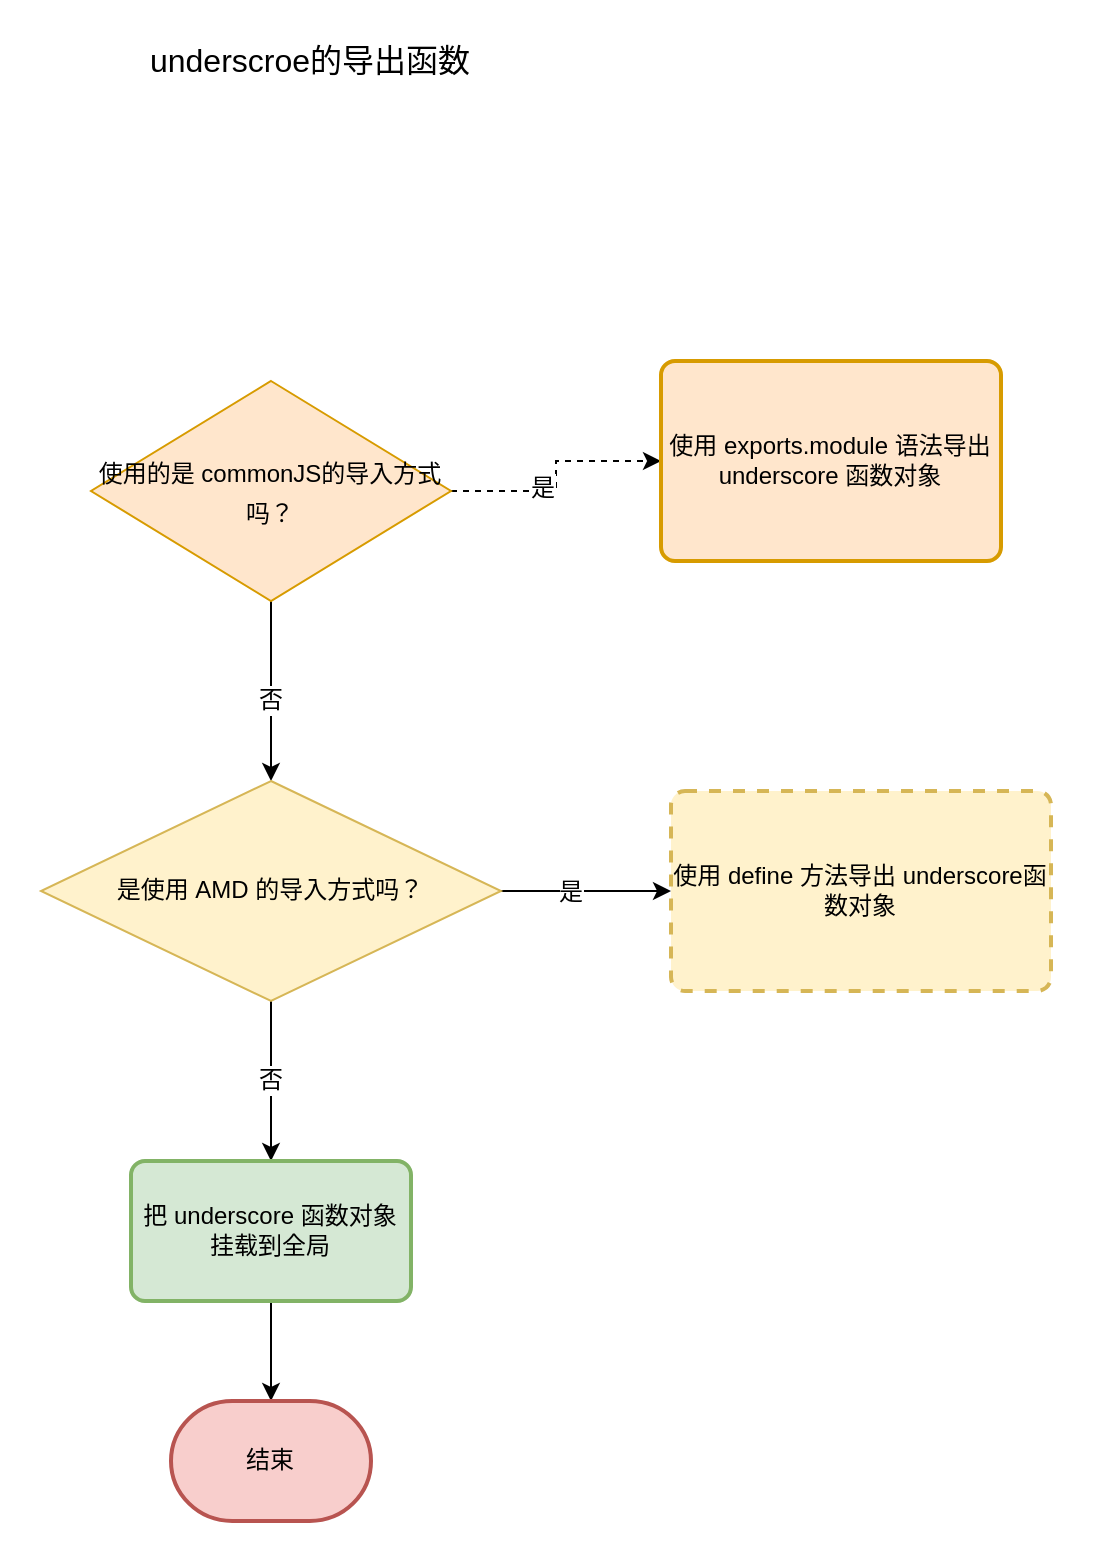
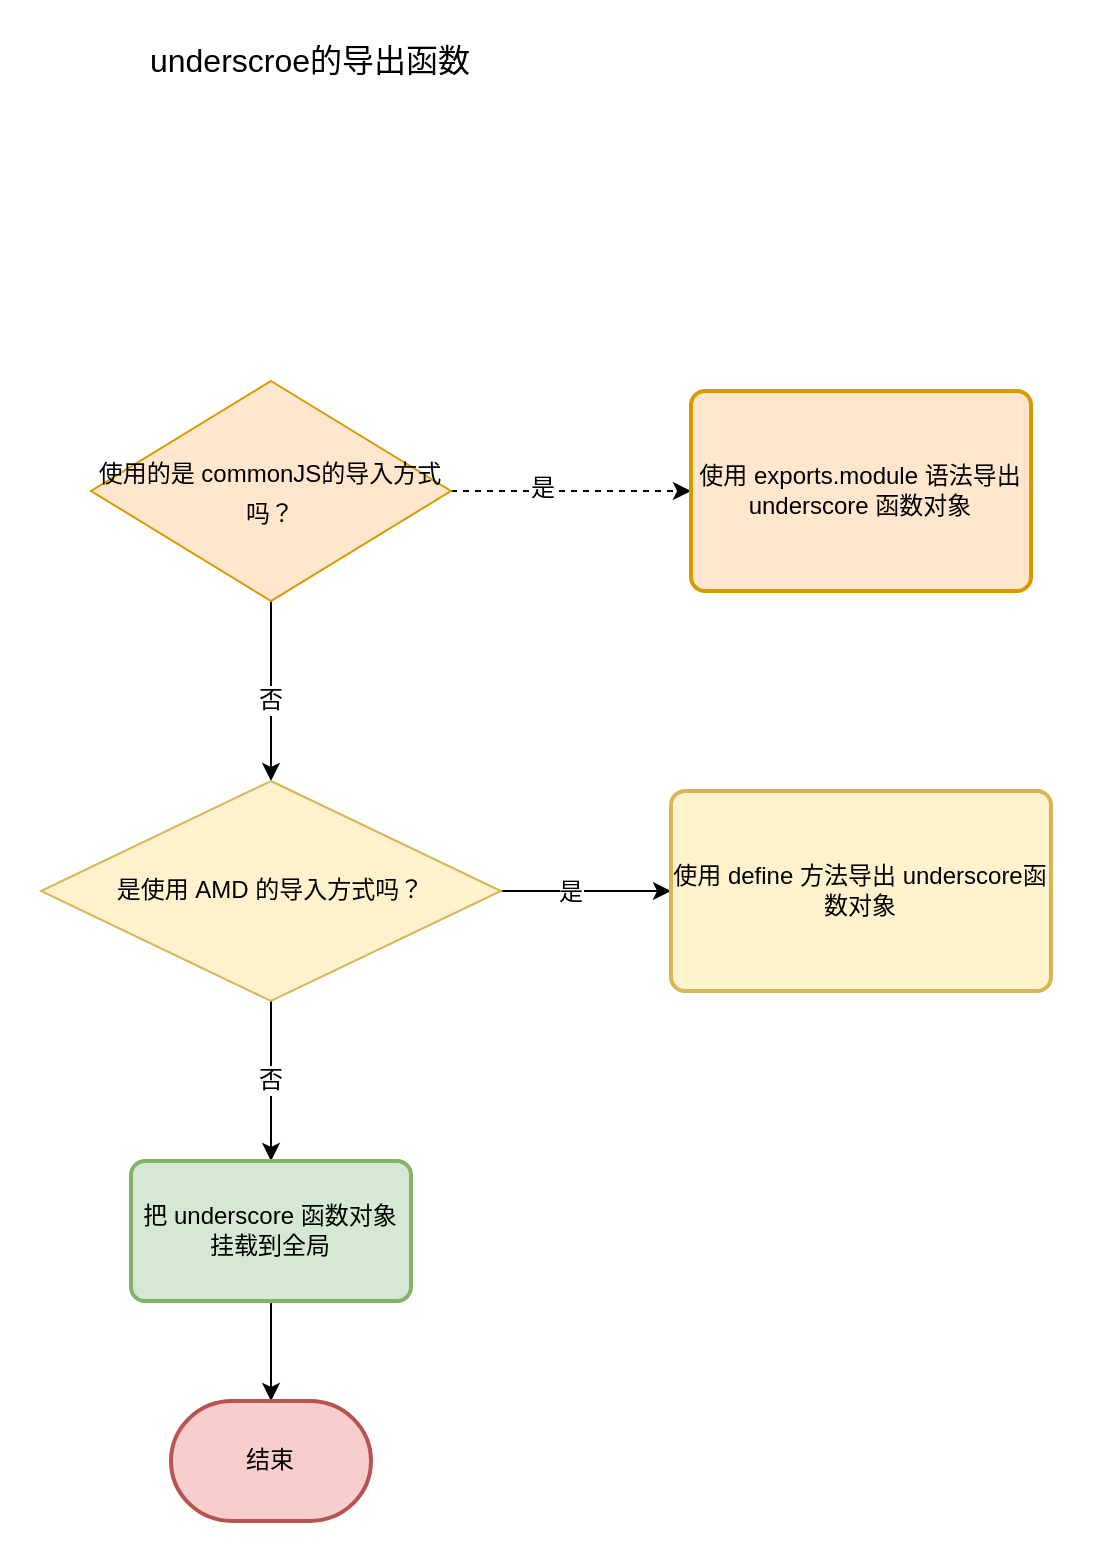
node "使用 exports.module 语法导出 underscore 函数对象": moved (831, 461) -> (861, 491)
node "使用 define 方法导出 underscore函数对象": style dashed -> solid
